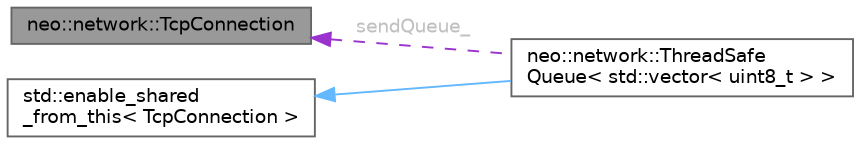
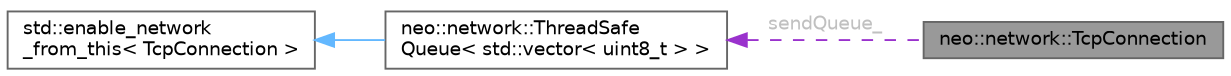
edge "neo::network::ThreadSafe Queue< std::vector< uint8_t > >" -> "neo::network::TcpConnection": reversed
node "std::enable_shared _from_this< TcpConnection >": label "std::enable_shared _from_this< TcpConnection >" -> "std::enable_network _from_this< TcpConnection >"
